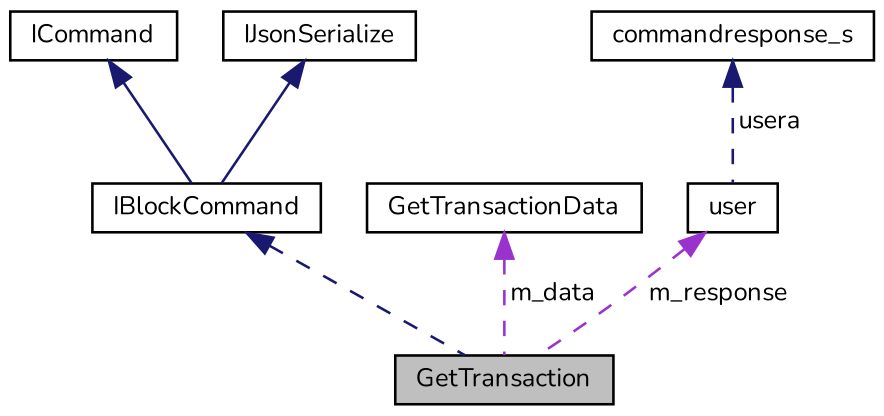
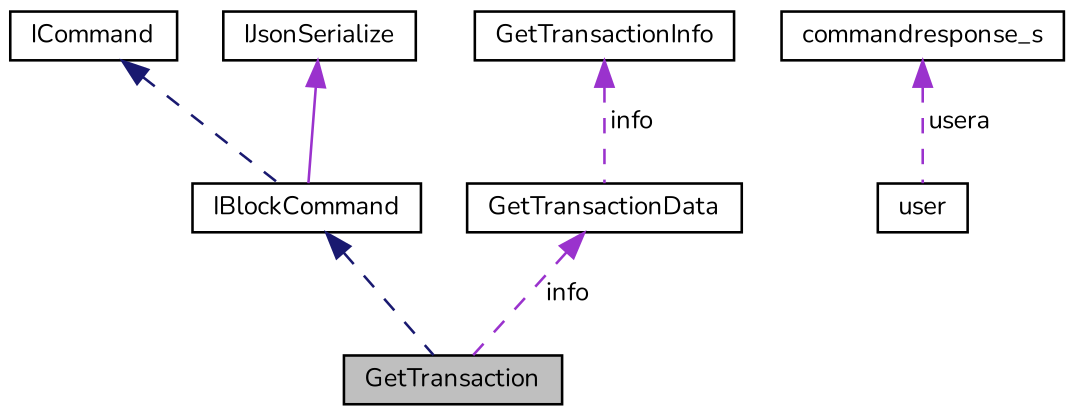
node "GetTransactionInfo": added
edge "IBlockCommand" -> "ICommand": style solid -> dashed
edge "IBlockCommand" -> "IJsonSerialize": color midnightblue -> darkorchid3
edge "user" -> "commandresponse_s": color midnightblue -> darkorchid3
edge "GetTransaction" -> "GetTransactionData": label " m_data" -> " info"
edge "GetTransaction" -> "user": removed, label "m_response"
